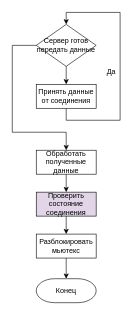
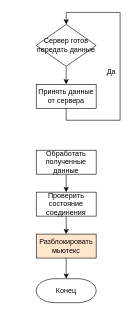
edge "Сервер готов передать данные" -> "Обработать полученные данные": removed
node "Принять данные от соединения": label "Принять данные от соединения" -> "Принять данные от сервера"
node "Проверить состояние соединения": fillcolor #e1d5e7 -> #ffffff
node "Разблокировать мьютекс": fillcolor #ffffff -> #ffe6cc
